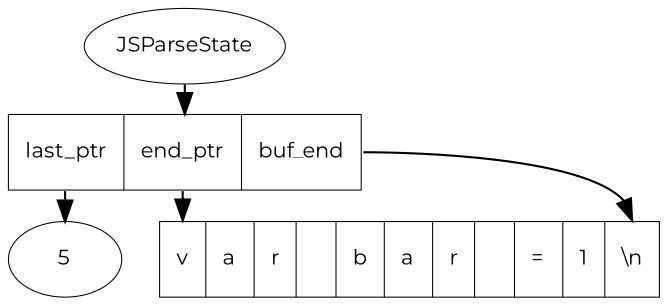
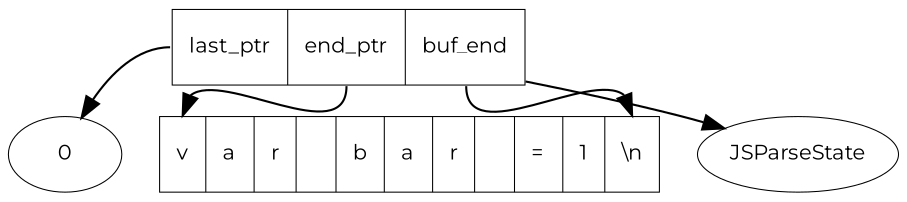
edge "JSParseState" -> "last_ptr": reversed
node "5": label "5" -> "0"
